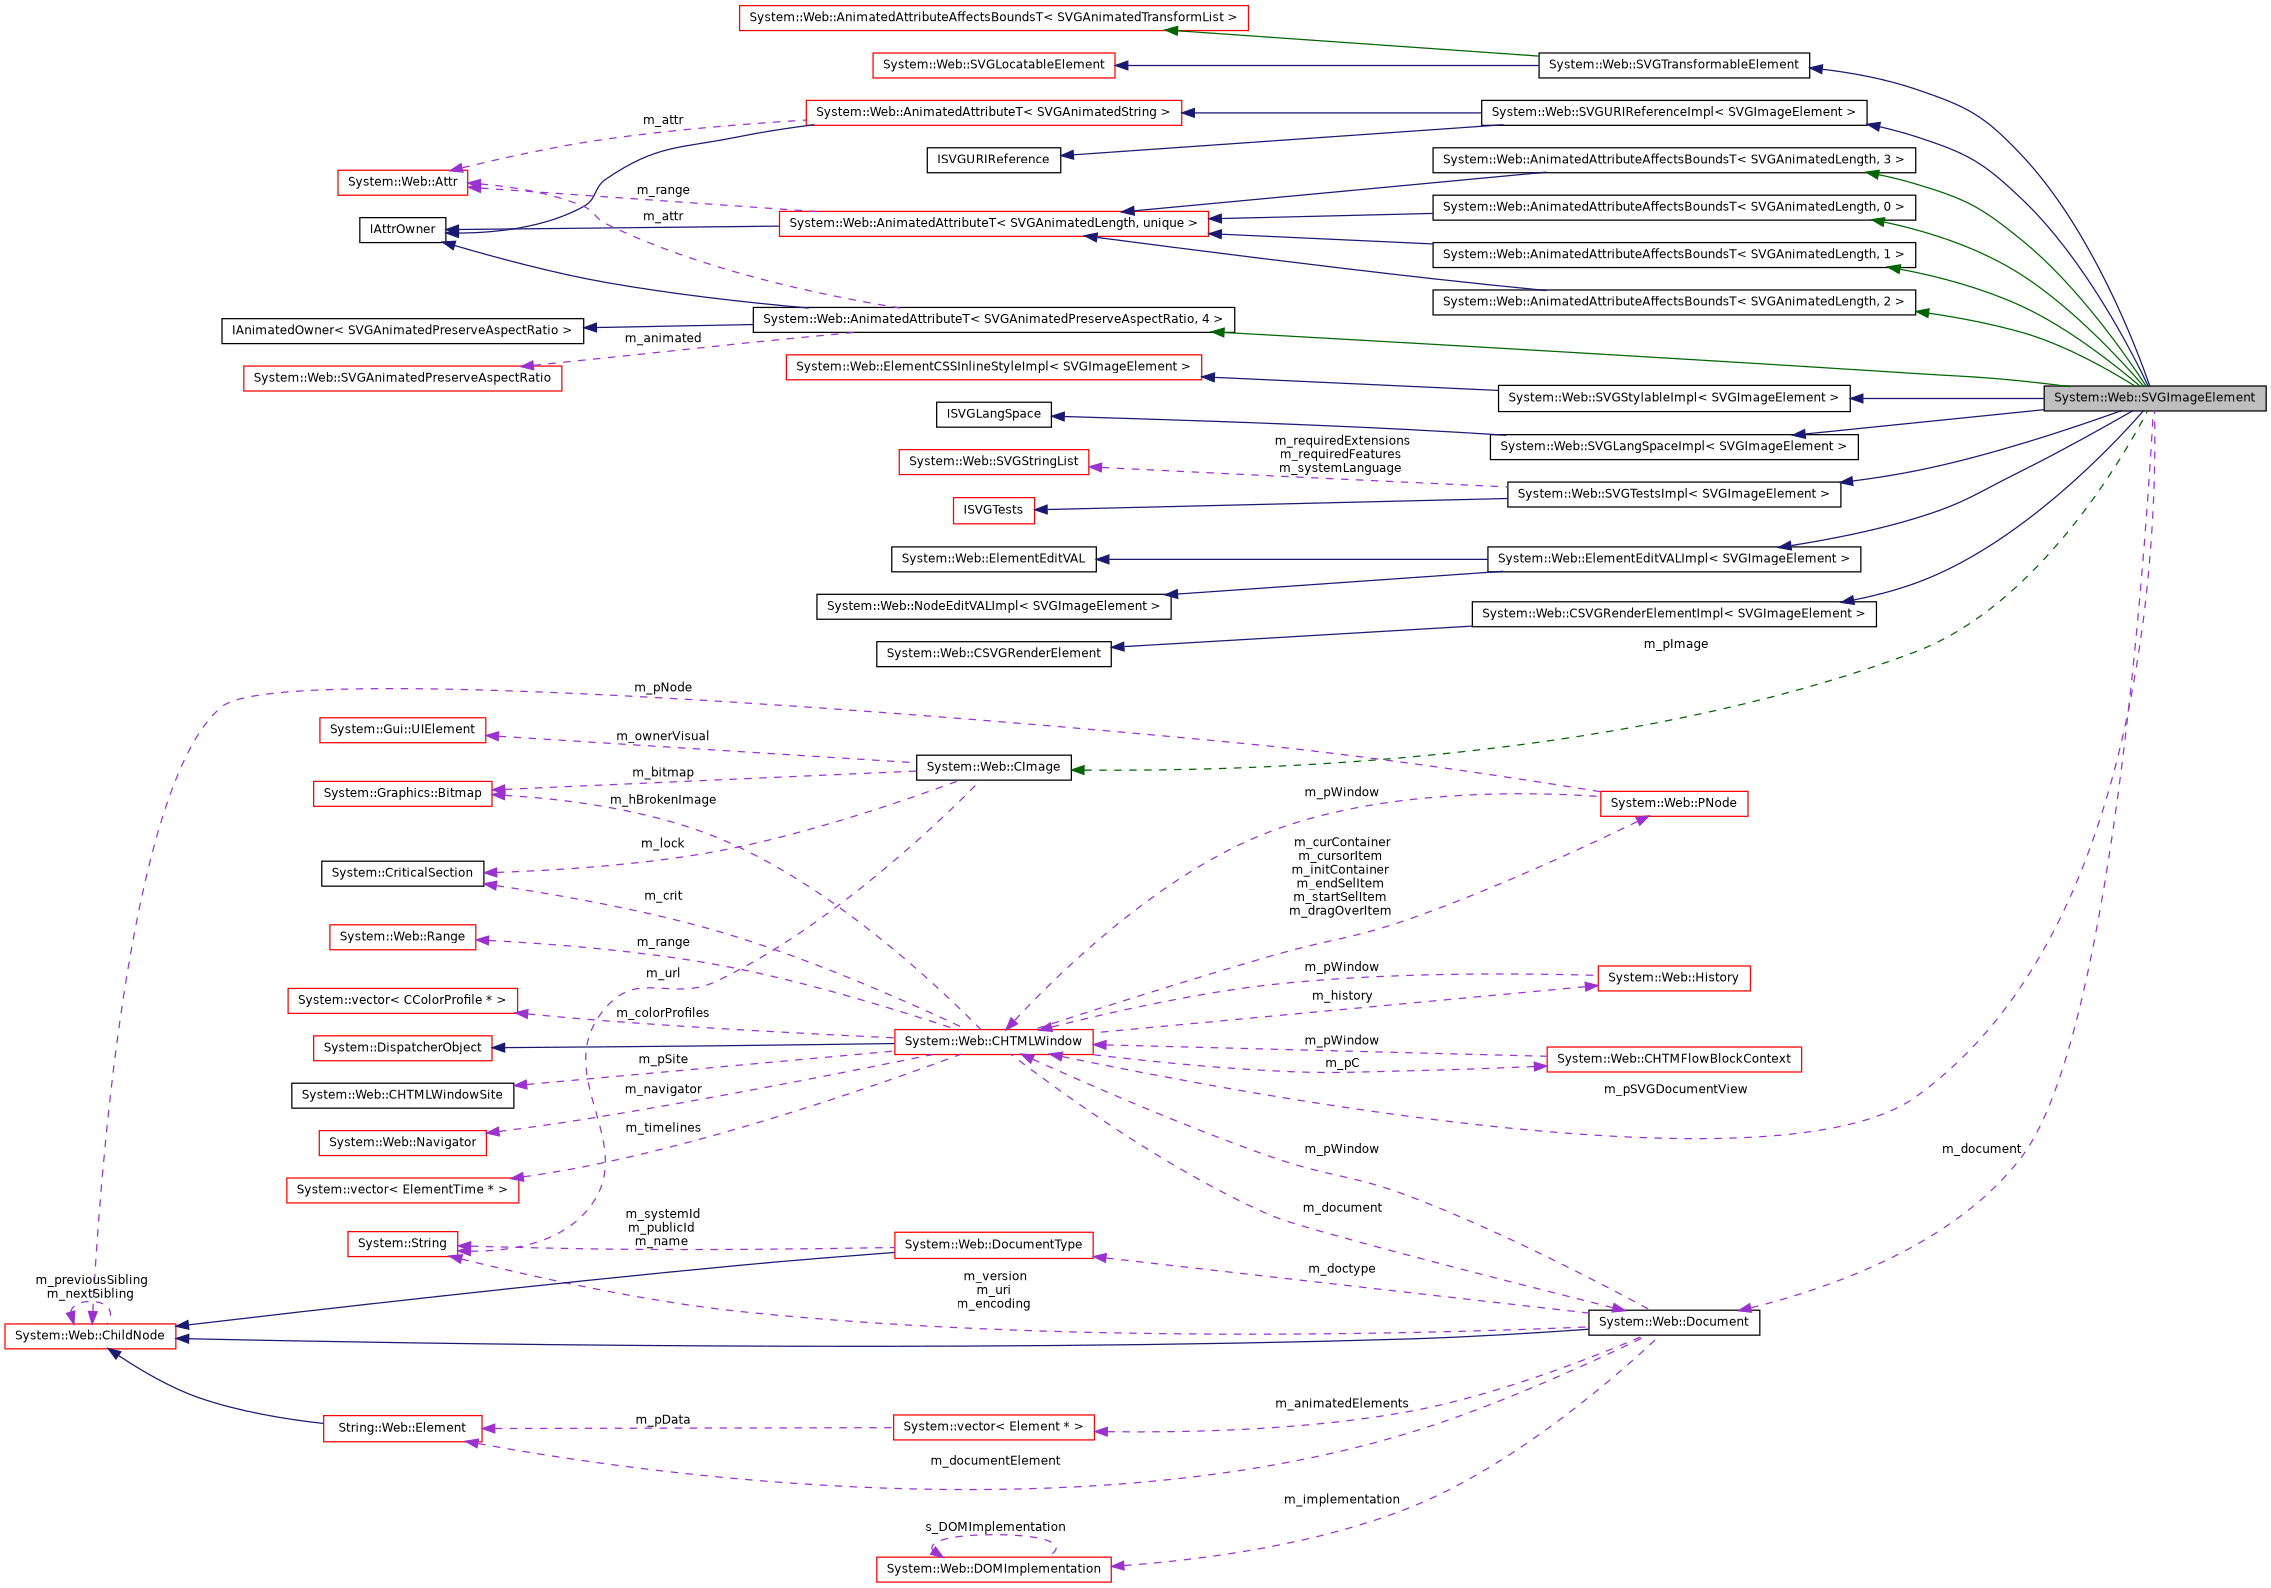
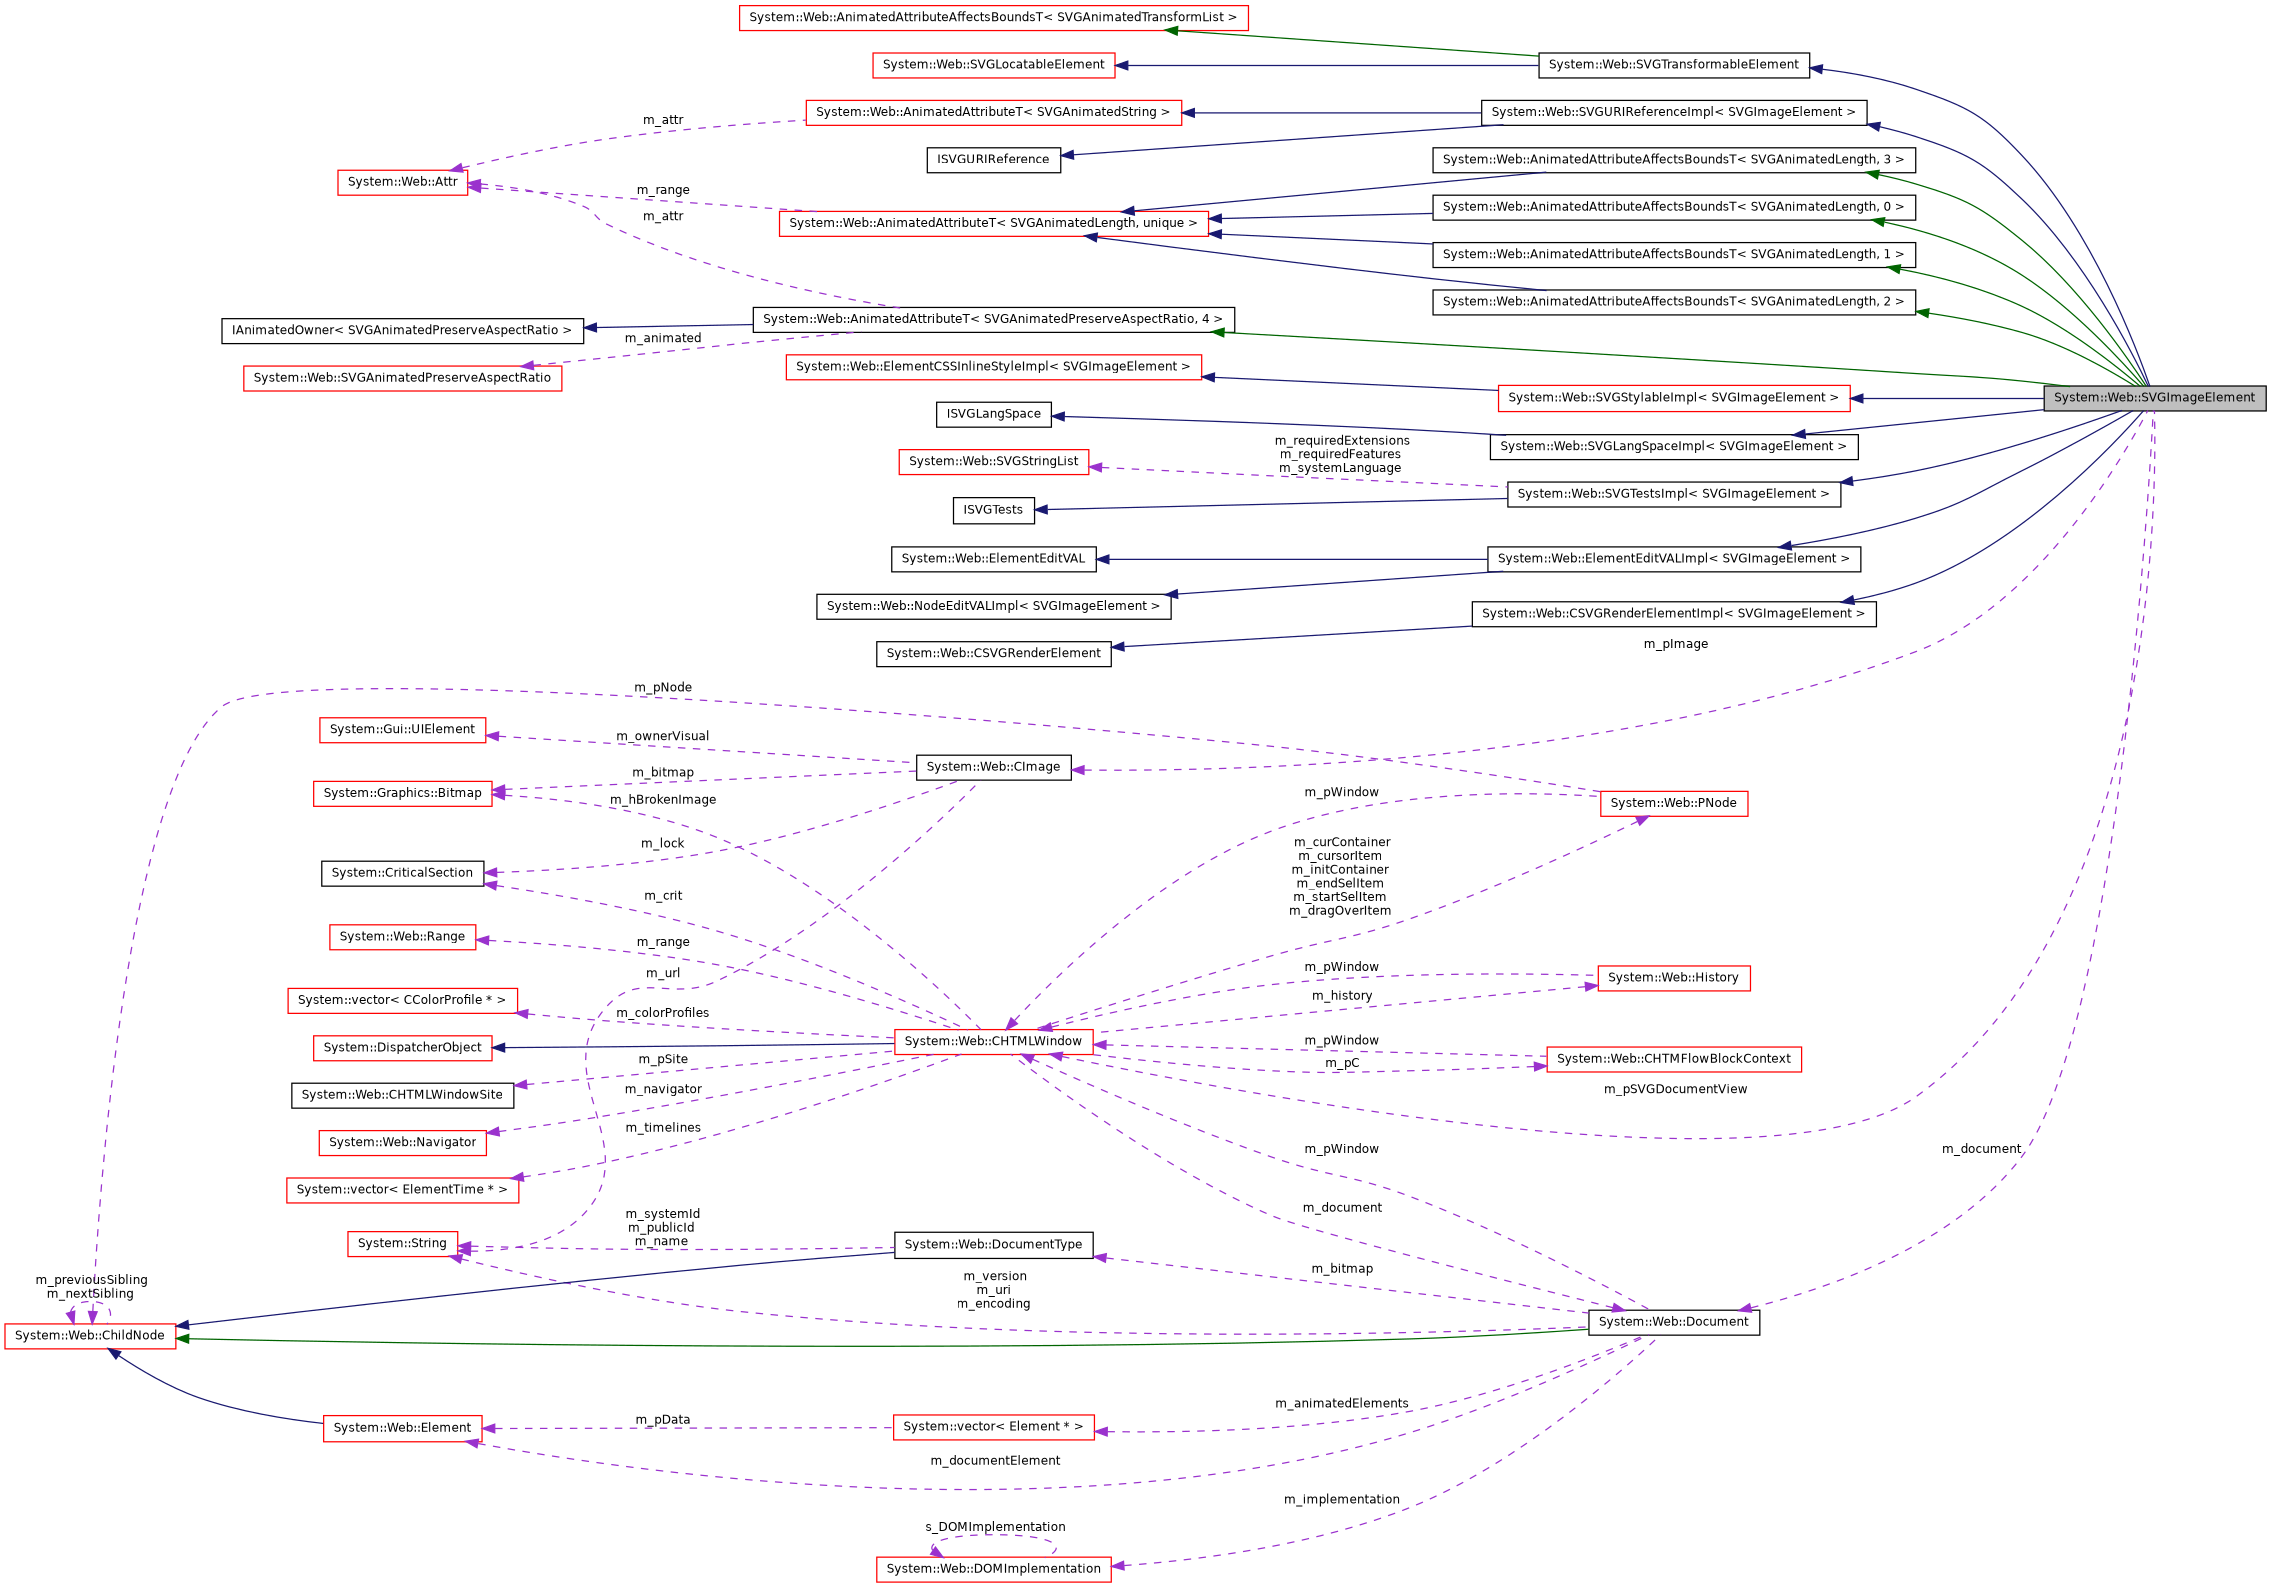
node "IAttrOwner": removed
node "System::Web::SVGStylableImpl< SVGImageElement >": color black -> red
node "ISVGTests": color red -> black
edge "System::Web::SVGImageElement" -> "System::Web::CImage": color darkgreen -> darkorchid3
node "System::Web::DocumentType": color red -> black
edge "System::Web::Document" -> "System::Web::DocumentType": label " m_doctype" -> " m_bitmap"
edge "System::Web::Document" -> "System::Web::ChildNode": color midnightblue -> darkgreen
node "String::Web::Element": label "String::Web::Element" -> "System::Web::Element"
